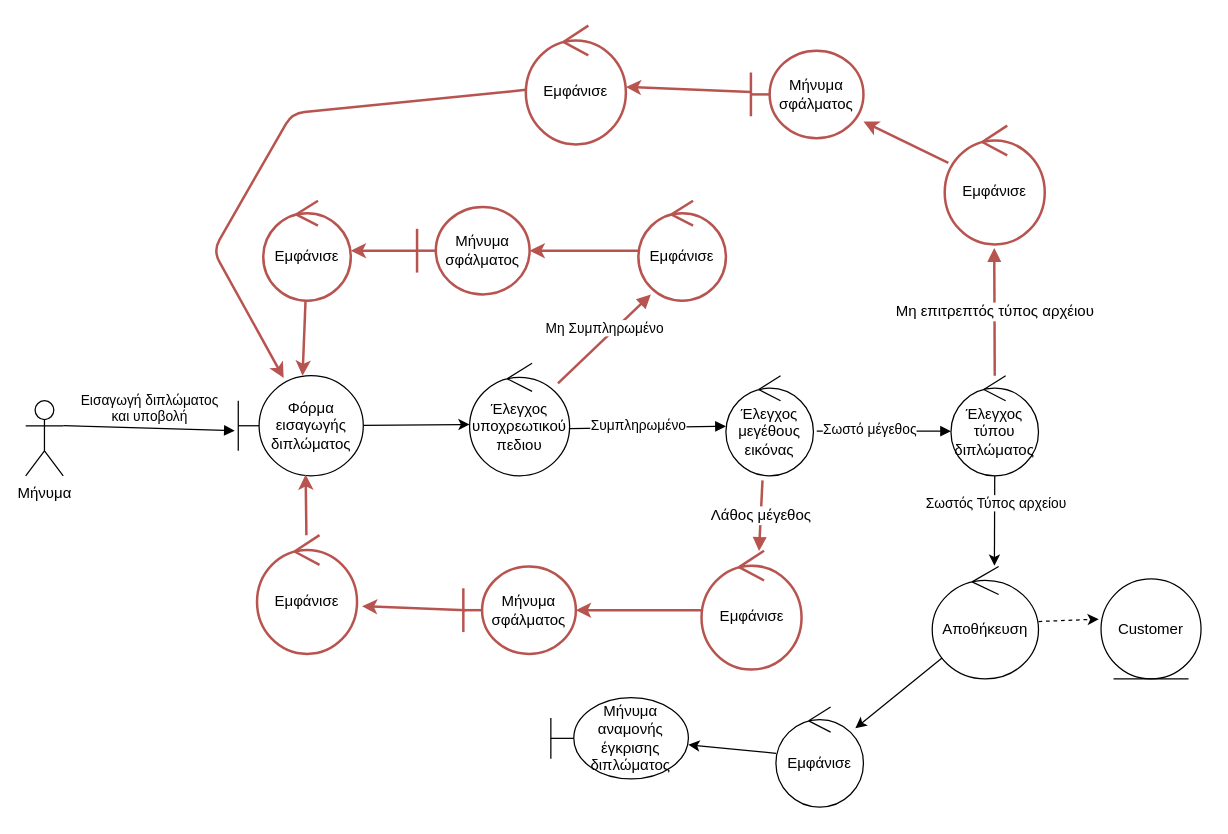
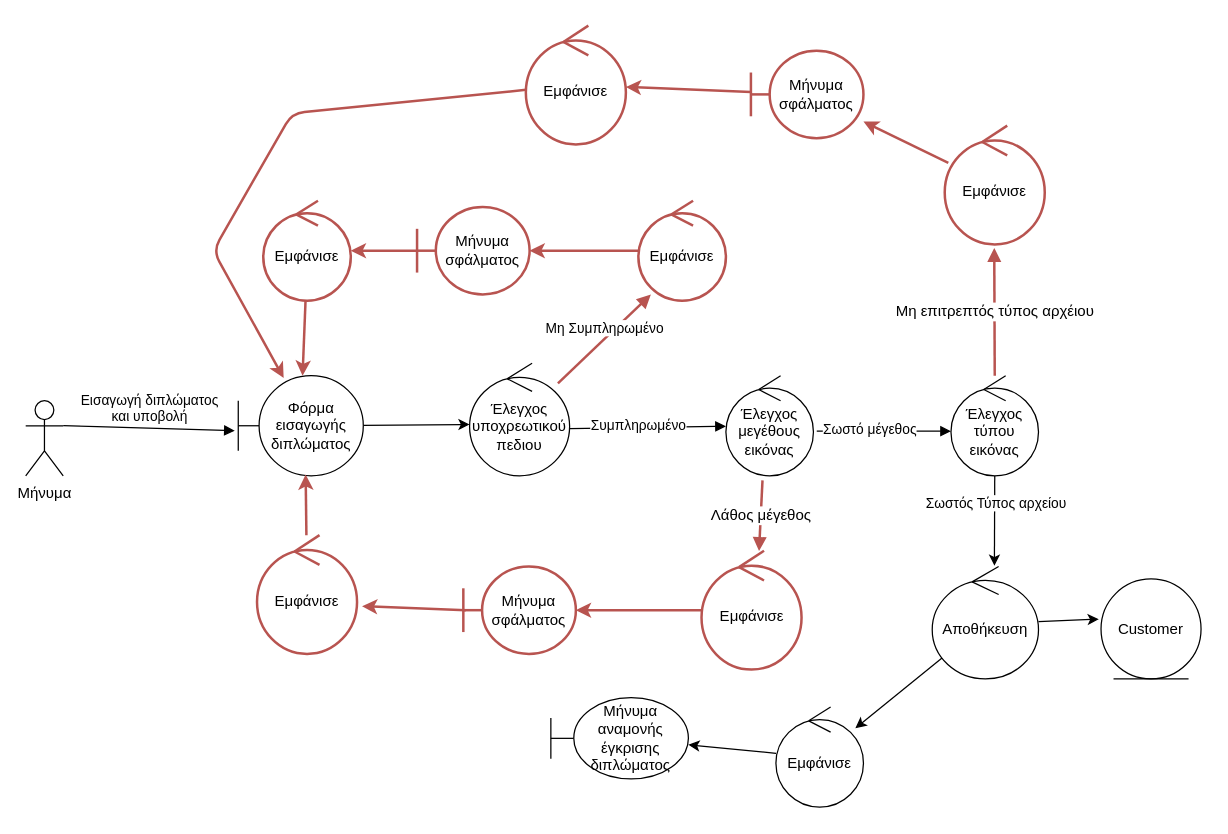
node "Έλεγχος τύπου διπλώματος": label "Έλεγχος τύπου διπλώματος" -> "Έλεγχος τύπου εικόνας"
edge "Αποθήκευση" -> "Customer": style dashed -> solid
